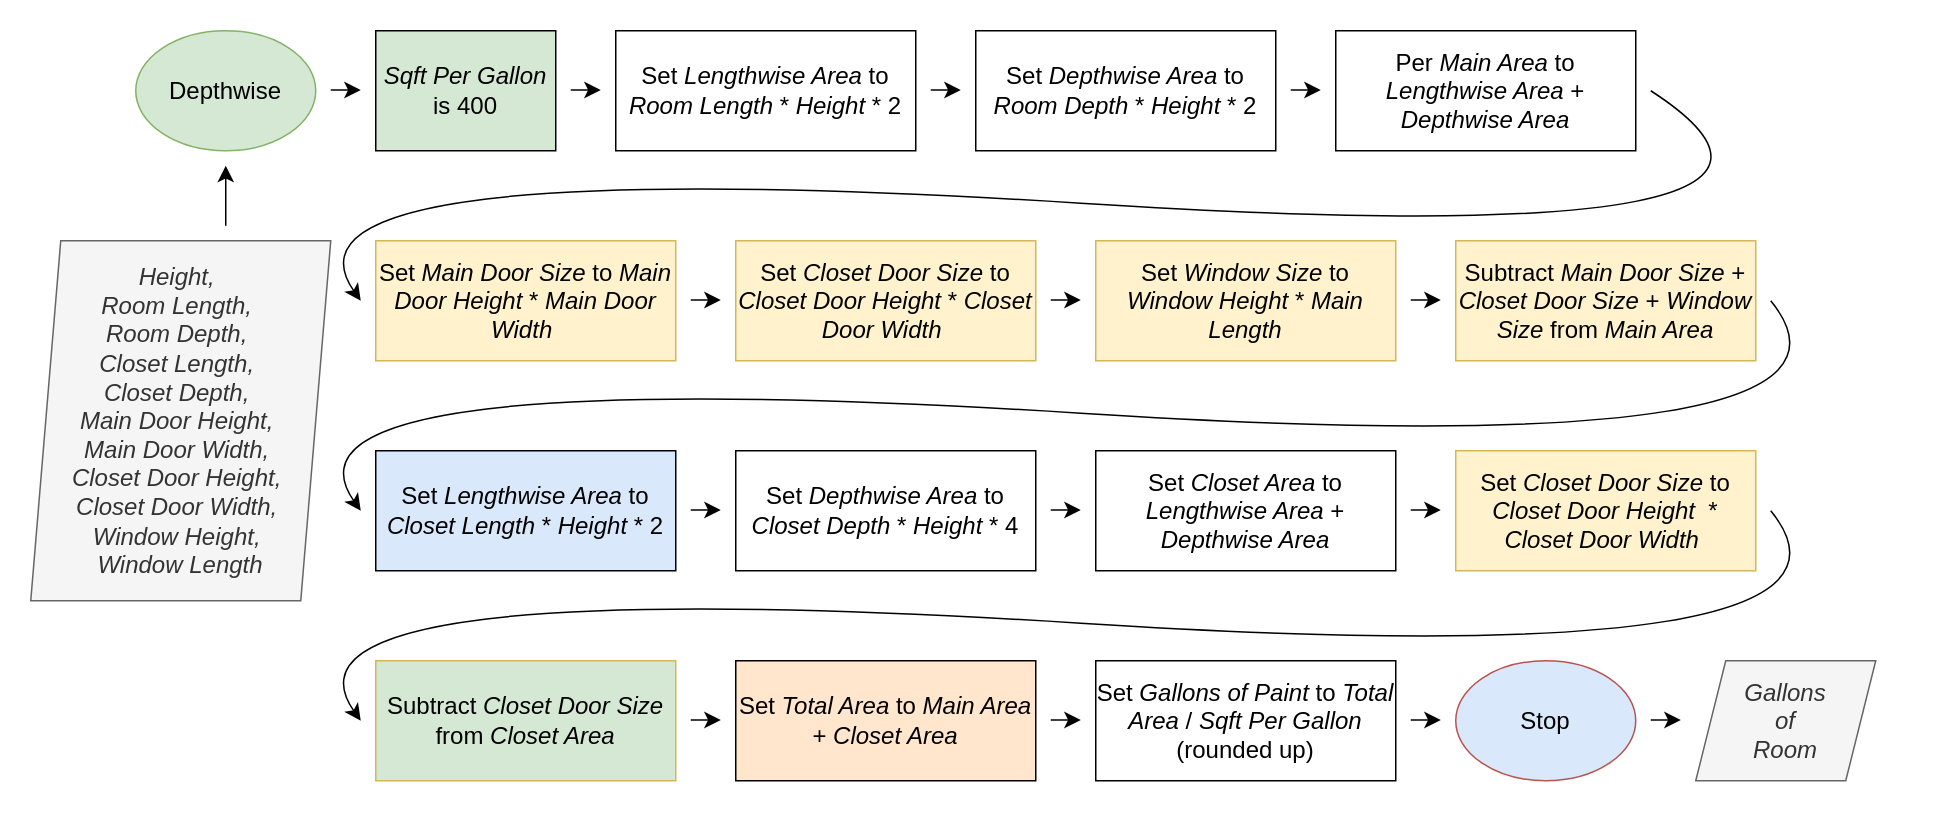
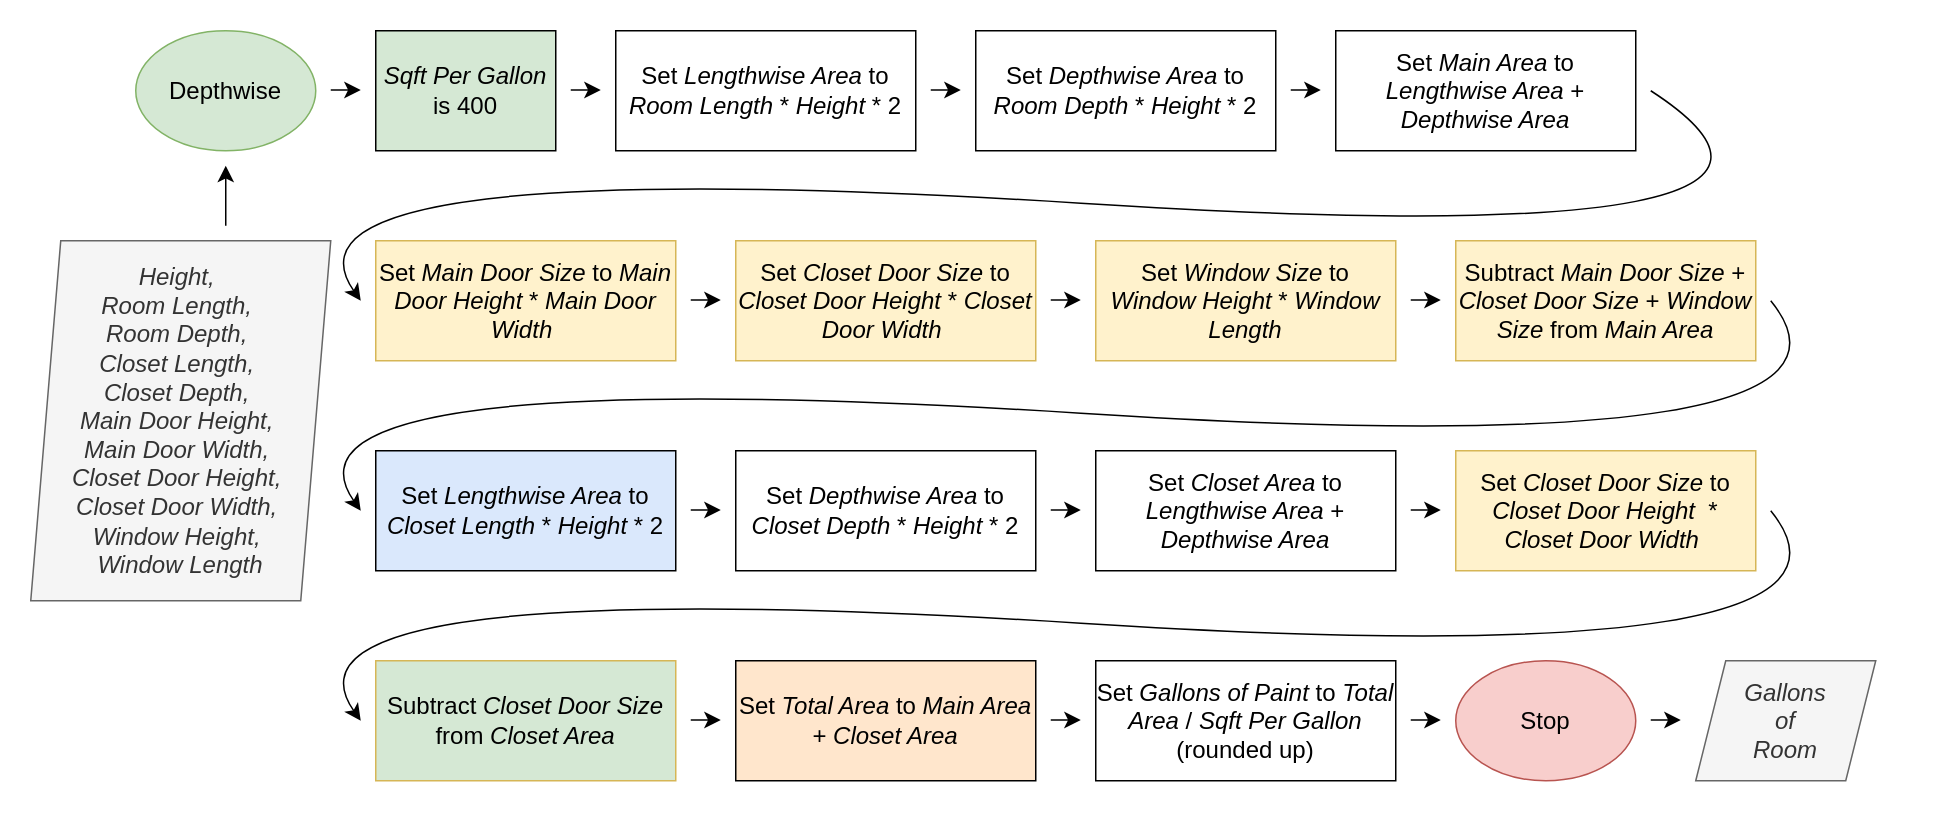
node "Per Main Area to Lengthwise Area + Depthwise Area": label "Per Main Area to Lengthwise Area + Depthwise Area" -> "Set Main Area to Lengthwise Area + Depthwise Area"
node "Set Window Size to Window Height * Main Length": label "Set Window Size to Window Height * Main Length" -> "Set Window Size to Window Height * Window Length"
node "Set Depthwise Area to Closet Depth * Height * 4": label "Set Depthwise Area to Closet Depth * Height * 4" -> "Set Depthwise Area to Closet Depth * Height * 2"
node "Stop": fillcolor #dae8fc -> #f8cecc
